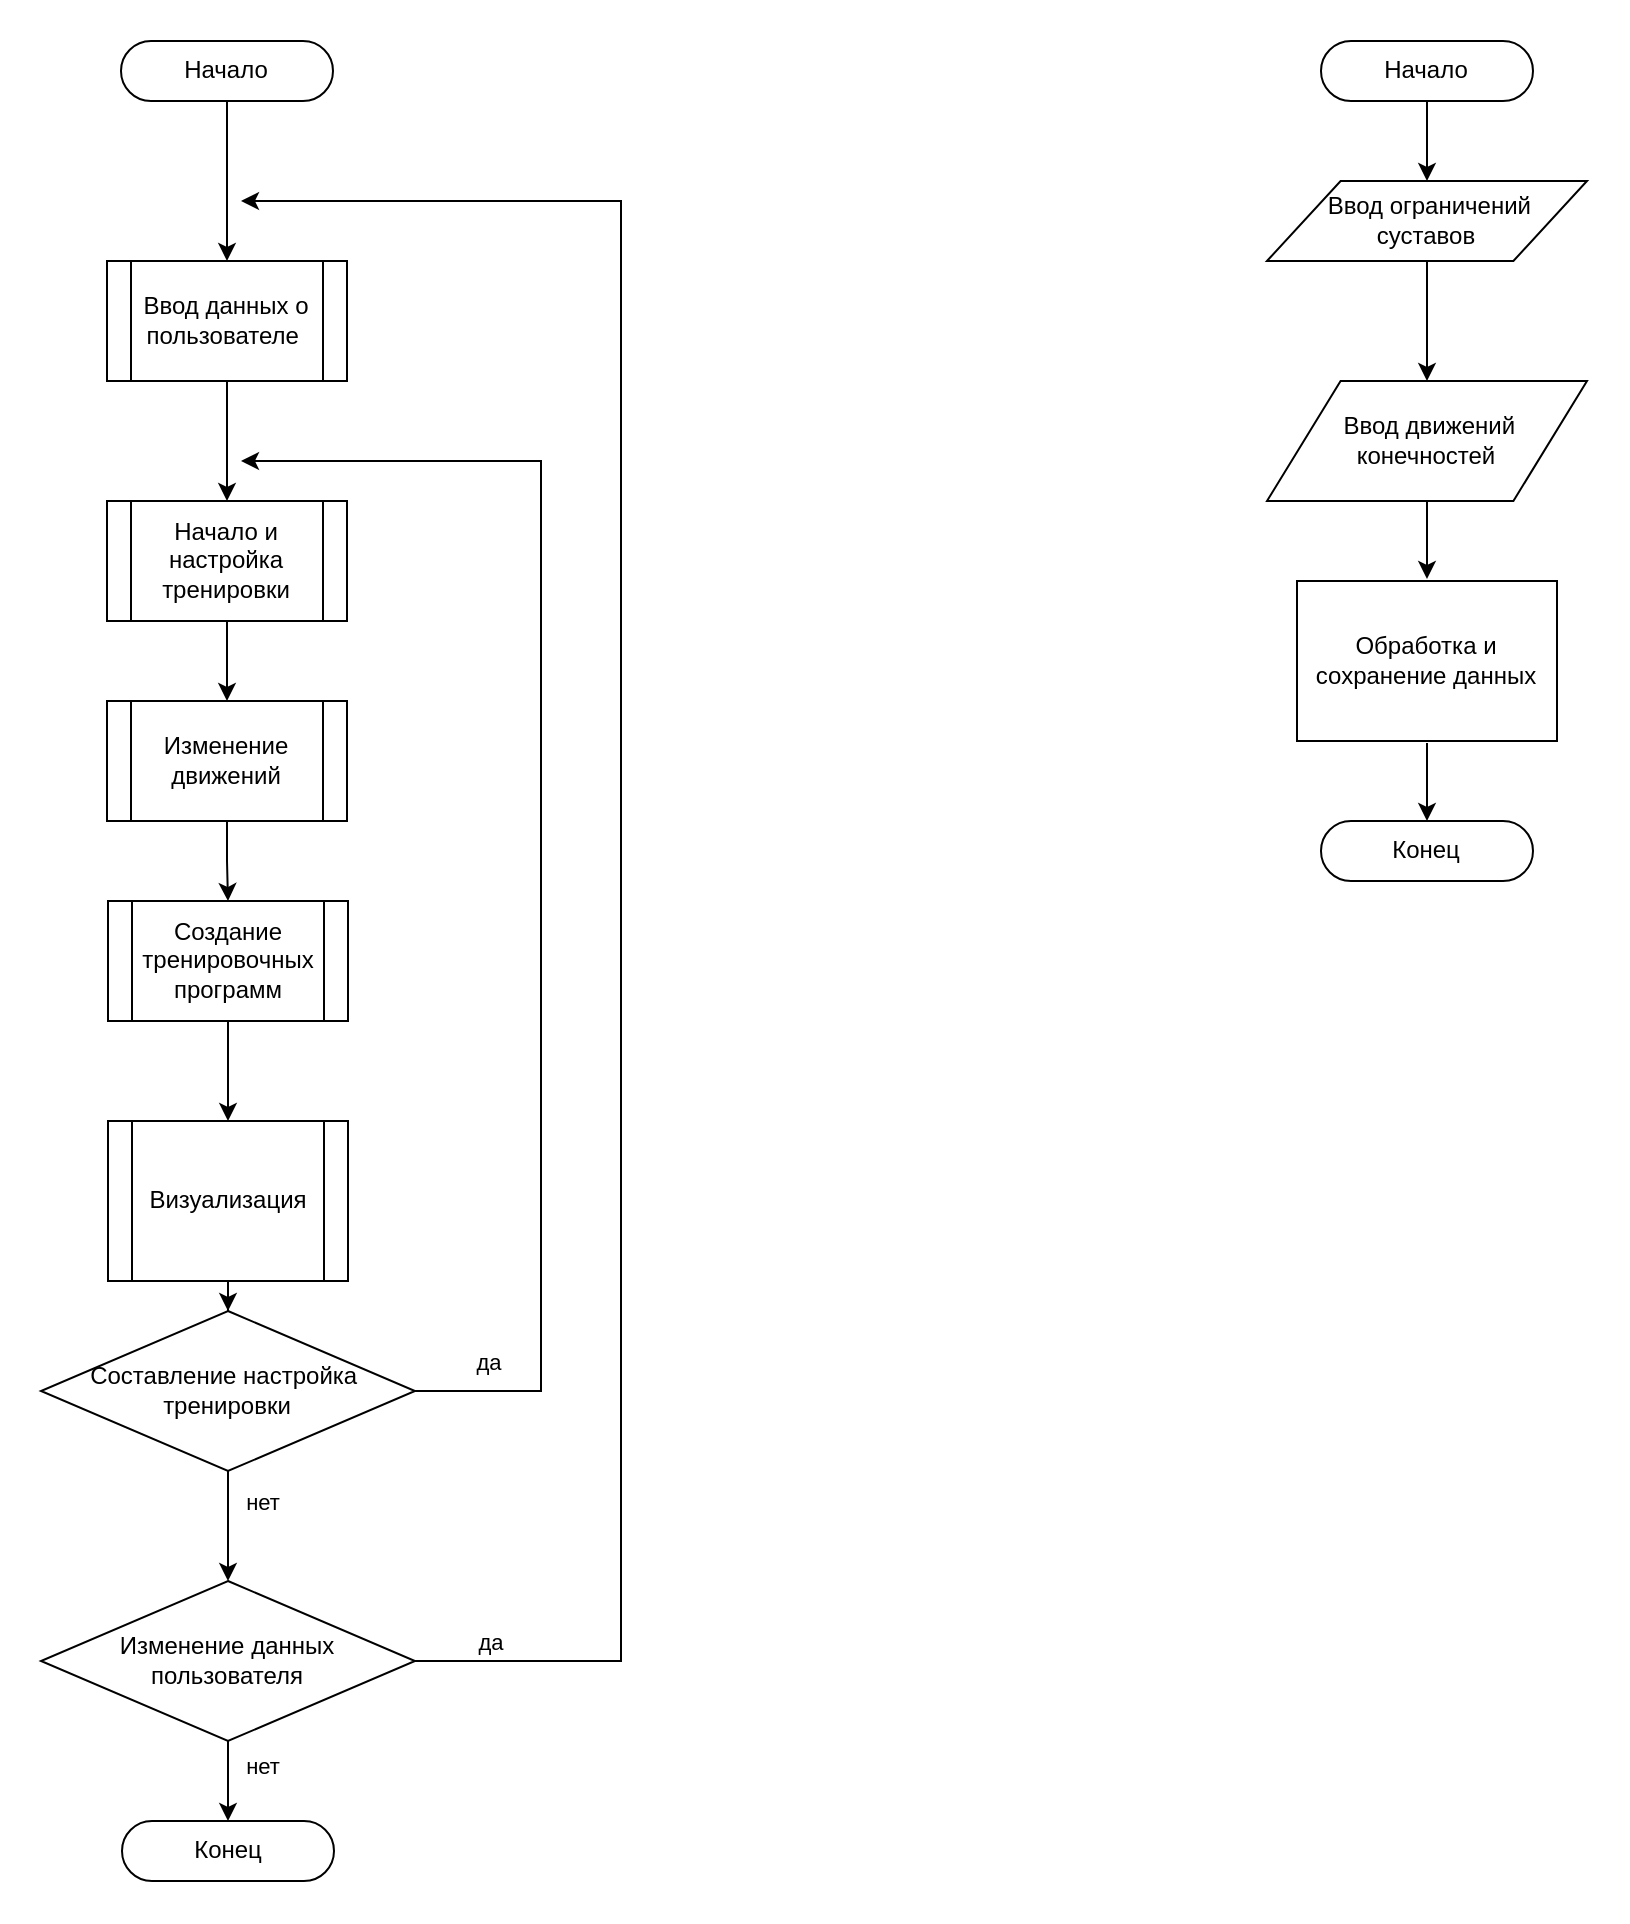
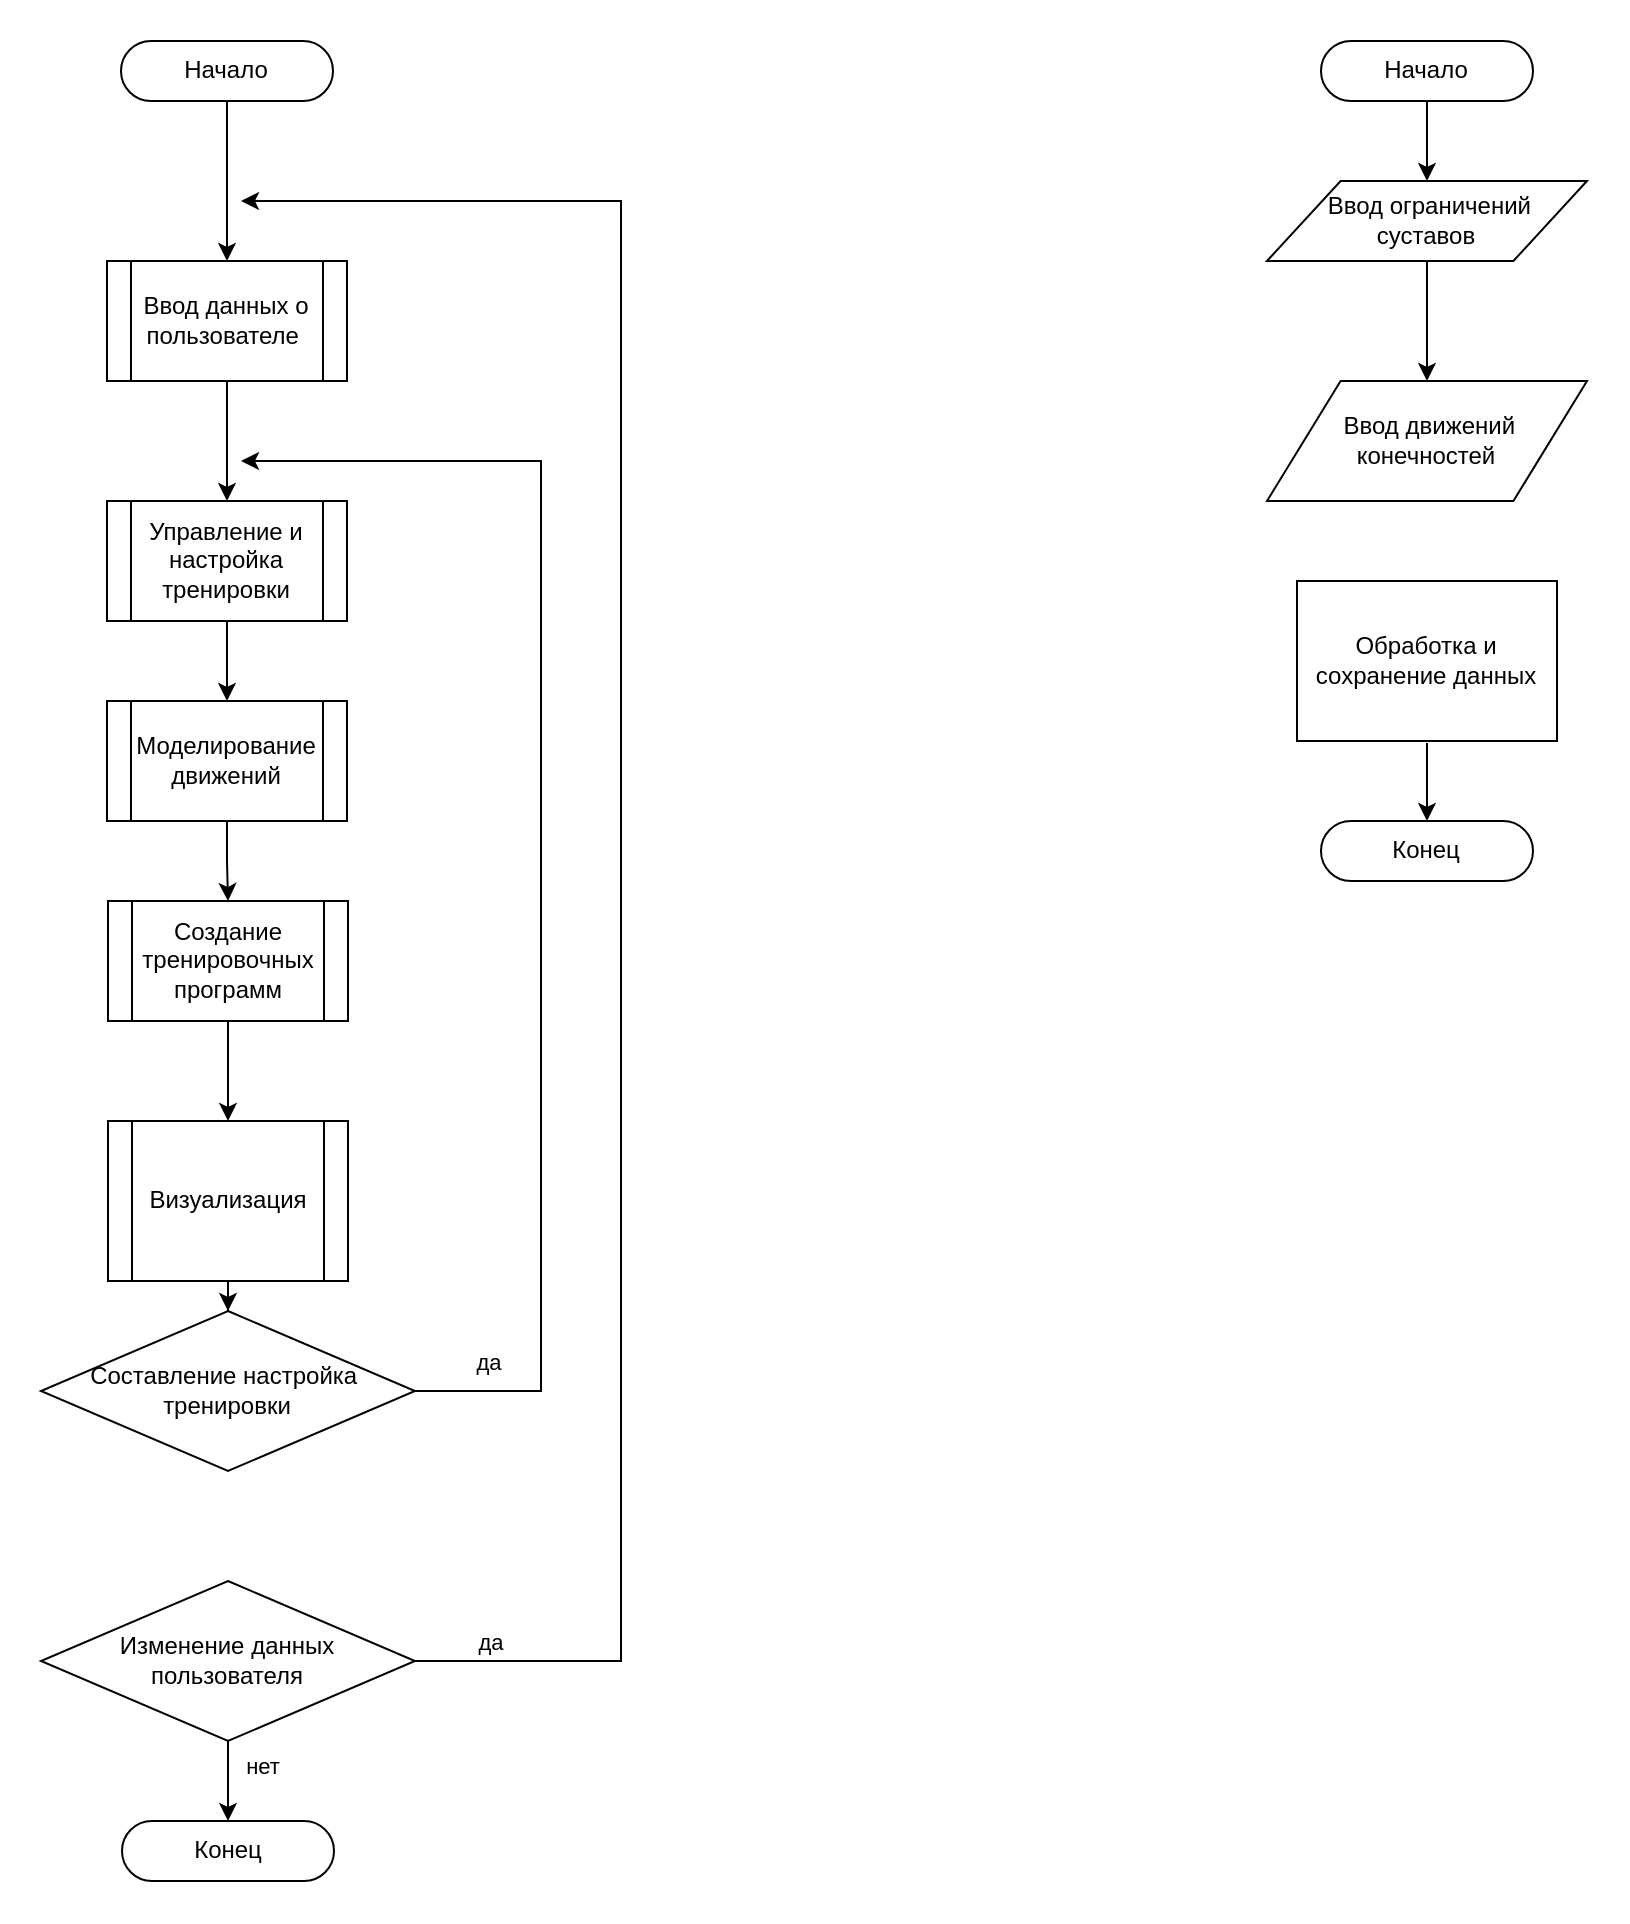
edge "Ввод движений конечностей" -> "Обработка и сохранение данных": removed
node "Начало и настройка тренировки": label "Начало и настройка тренировки" -> "Управление и настройка тренировки"
node "Изменение движений": label "Изменение движений" -> "Моделирование движений"
edge "Составление настройка тренировки" -> "Изменение данных пользователя": removed, label "нет"
